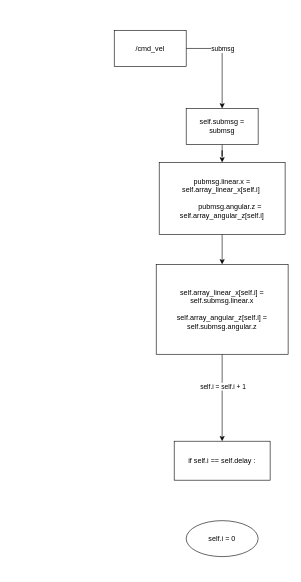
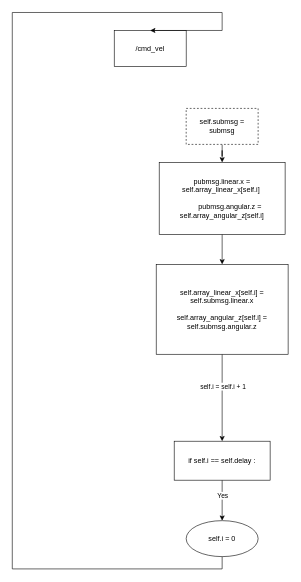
edge "/cmd_vel" -> "self.submsg = submsg": removed, label "submsg"
node "self.submsg = submsg": style solid -> dashed
edge "self.i = 0" -> "/cmd_vel": added
edge "if self.i == self.delay :" -> "self.i = 0": added, label "Yes"
